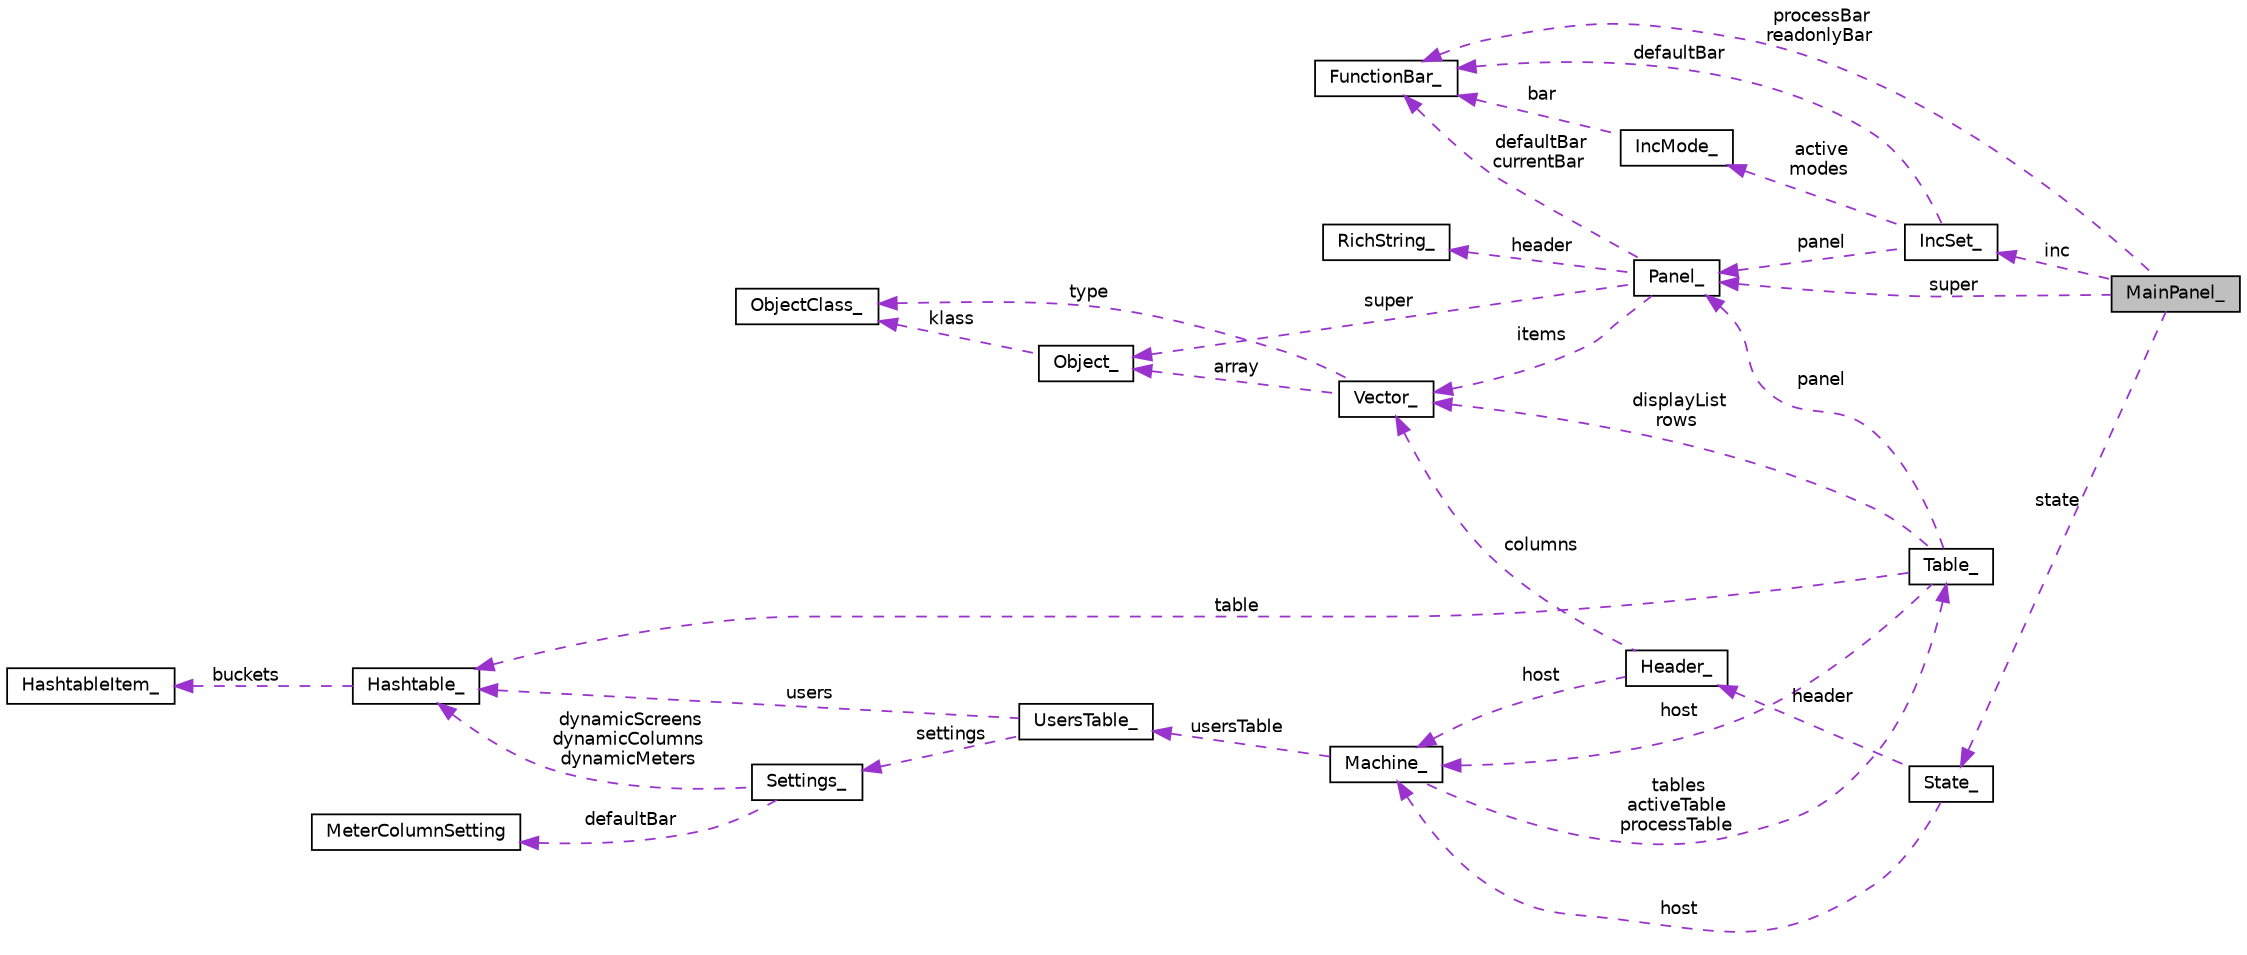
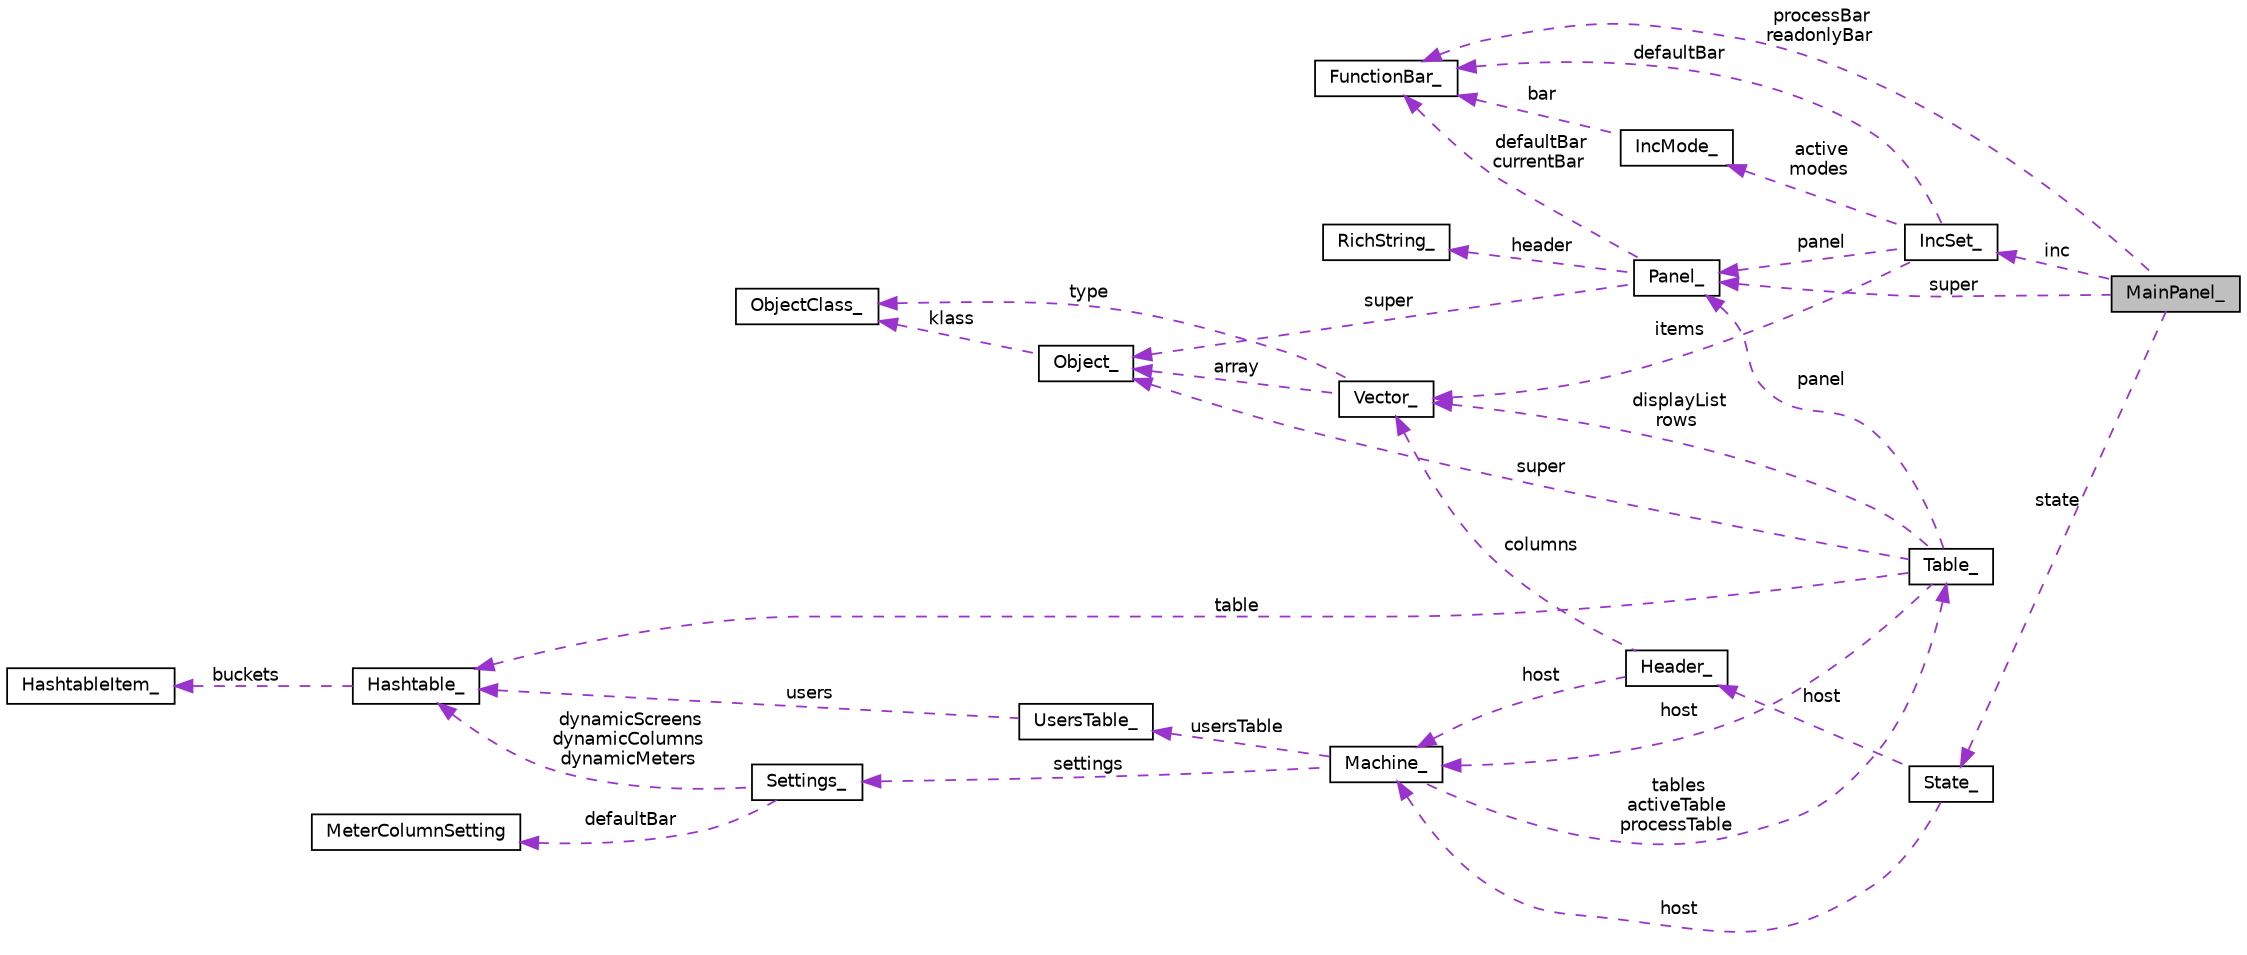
edge "Panel_" -> "Vector_": now "IncSet_" -> "Vector_"
edge "Table_" -> "Object_": added, label "super"
edge "State_" -> "Header_": label " header" -> " host"
edge "UsersTable_" -> "Settings_": now "Machine_" -> "Settings_"
